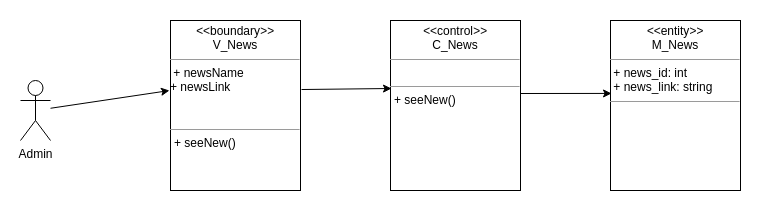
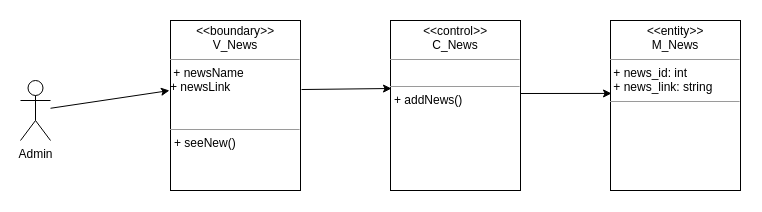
node "<<control>> C_News + seeNew()": label "<<control>> C_News + seeNew()" -> "<<control>> C_News + addNews()"
